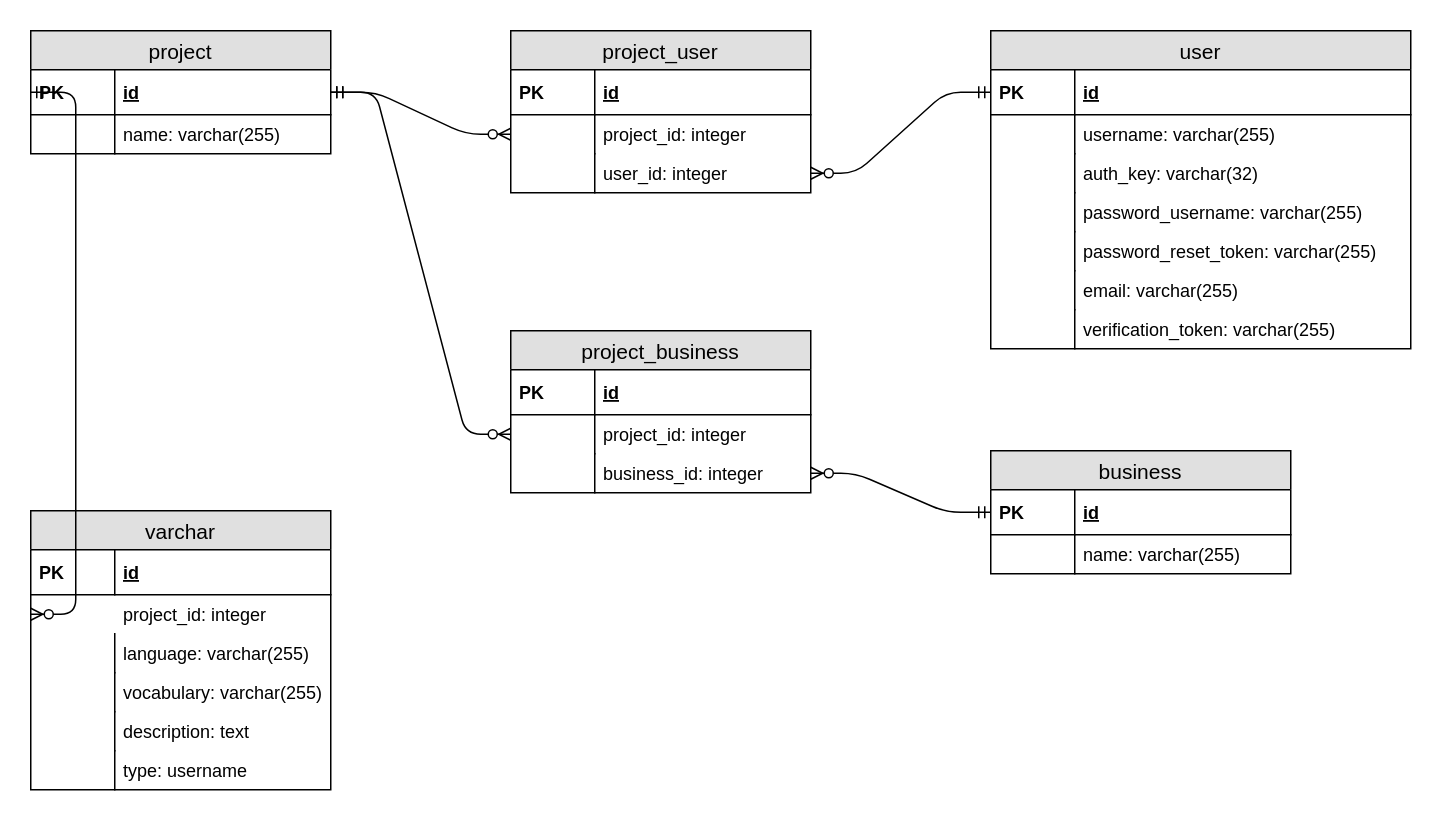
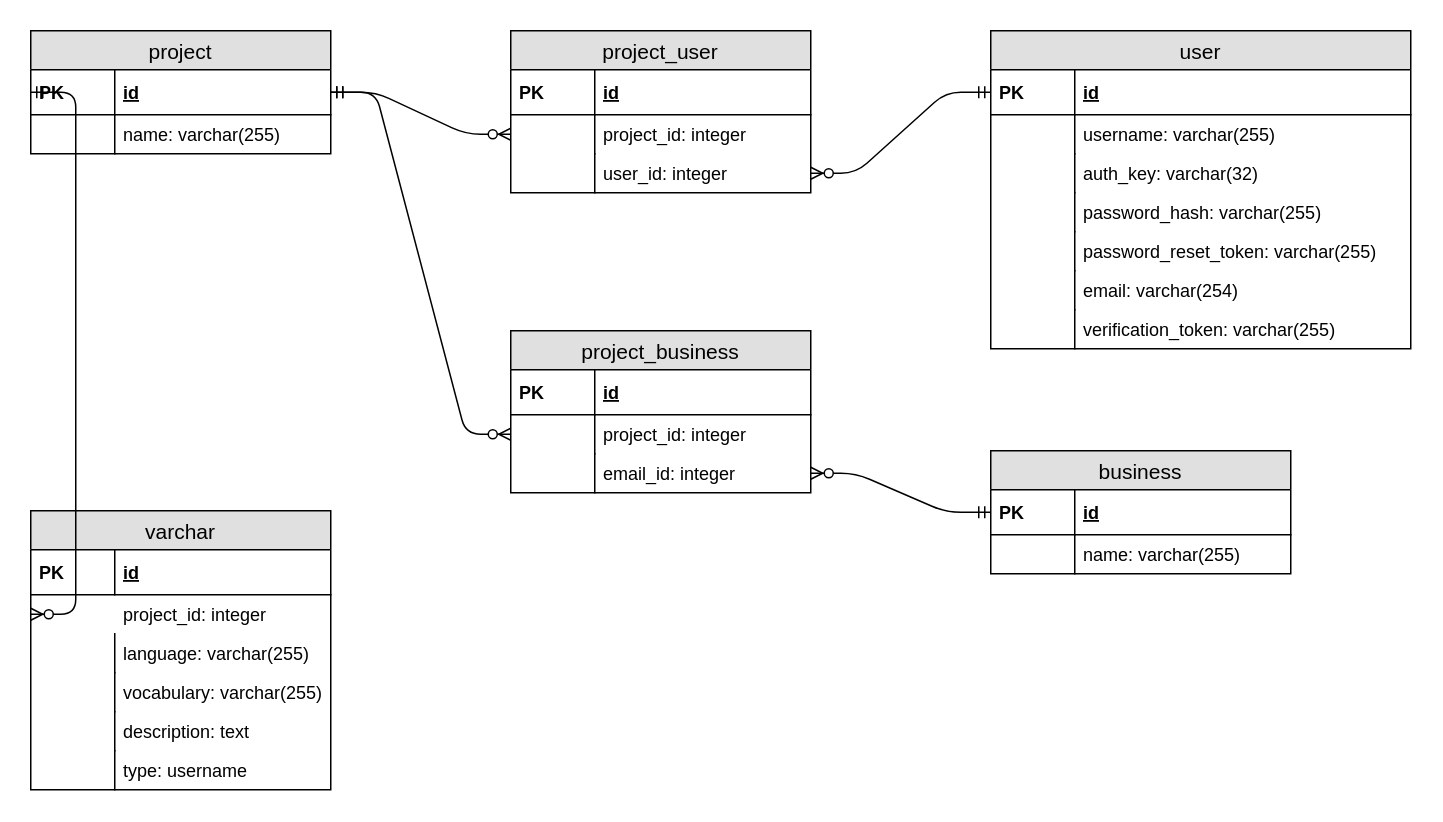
node "password_username: varchar(255)": label "password_username: varchar(255)" -> "password_hash: varchar(255)"
node "email: varchar(255)": label "email: varchar(255)" -> "email: varchar(254)"
node "business_id: integer": label "business_id: integer" -> "email_id: integer"
